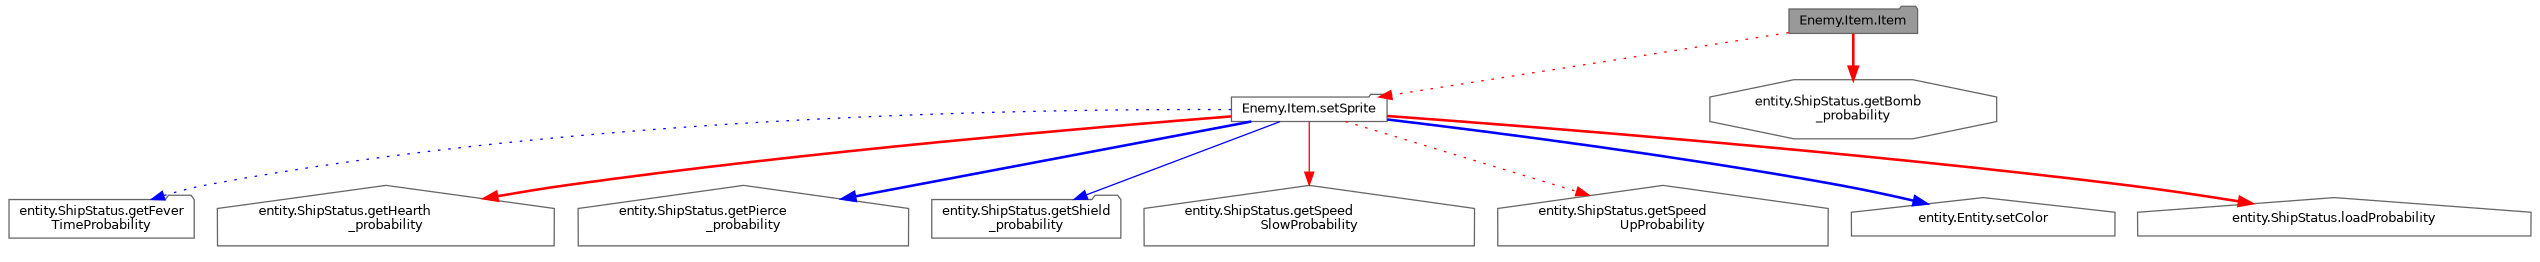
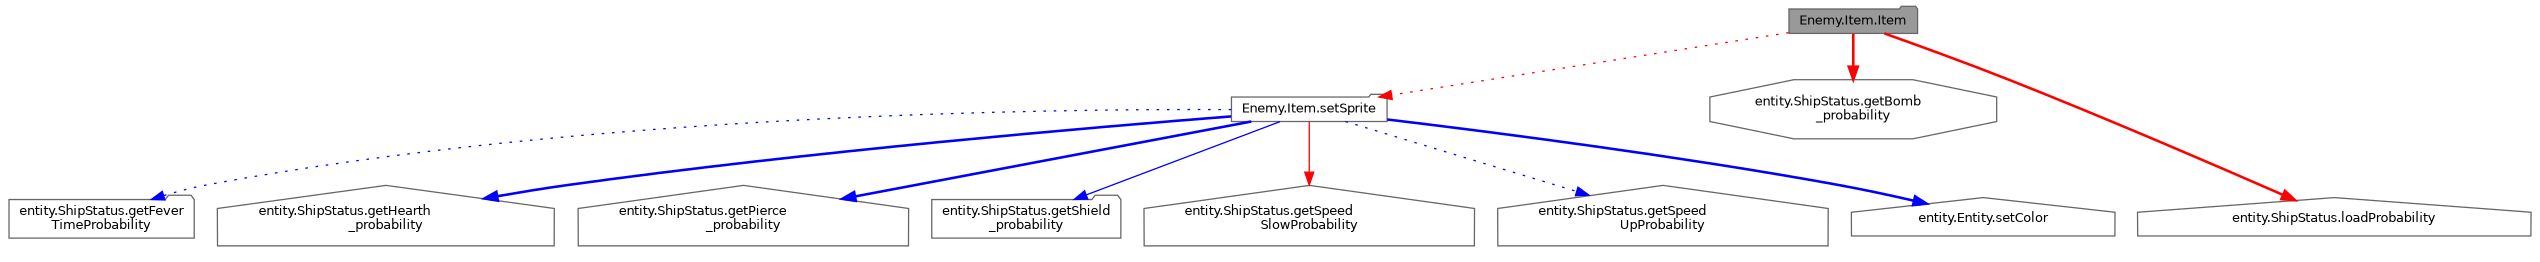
edge "Enemy.Item.setSprite" -> "entity.ShipStatus.getHearth _probability": color red -> blue
edge "Enemy.Item.setSprite" -> "entity.ShipStatus.loadProbability": now "Enemy.Item.Item" -> "entity.ShipStatus.loadProbability"
edge "Enemy.Item.setSprite" -> "entity.ShipStatus.getSpeed UpProbability": color red -> blue
